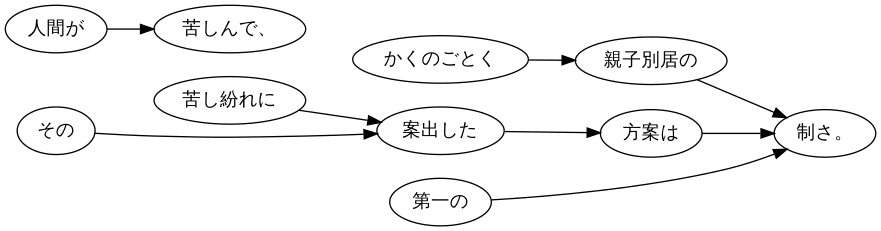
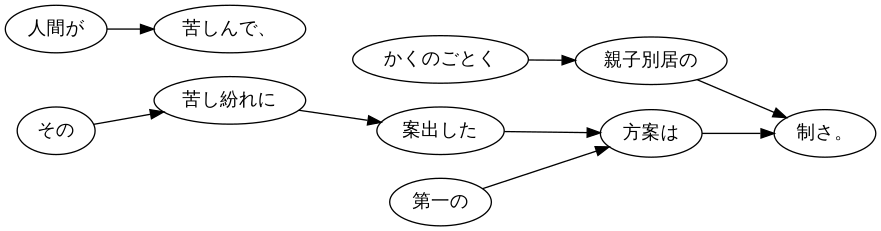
edge "その" -> "案出した": now "その" -> "苦し紛れに"
edge "第一の" -> "制さ。": now "第一の" -> "方案は"
